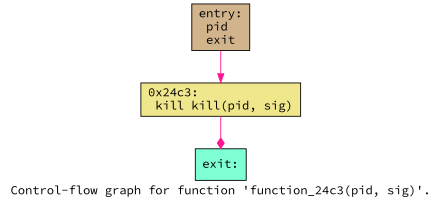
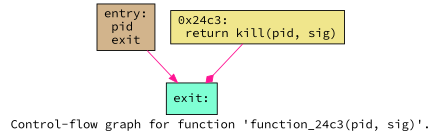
edge "entry:" -> "0x24c3:": now "entry:" -> "exit:"
node "0x24c3:": text "kill kill(pid, sig)" -> "return kill(pid, sig)"
